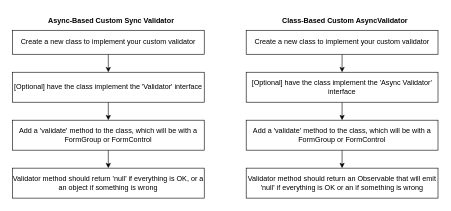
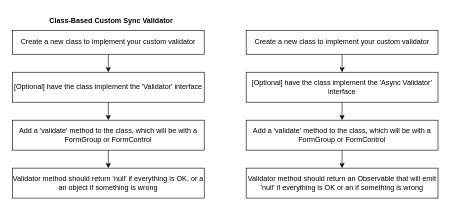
node "Async-Based Custom Sync Validator": label "Async-Based Custom Sync Validator" -> "Class-Based Custom Sync Validator"
node "Class-Based Custom AsyncValidator": removed
